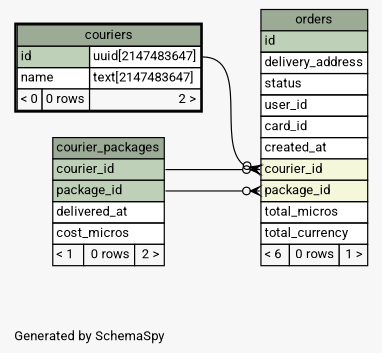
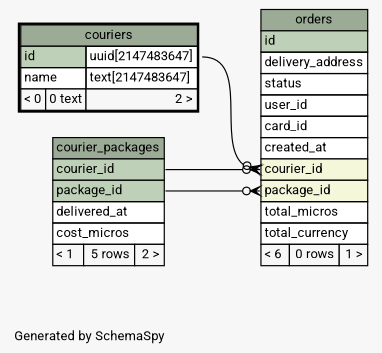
node "couriers": text "0 rows" -> "0 text"
node "courier_packages": text "0 rows" -> "5 rows"
